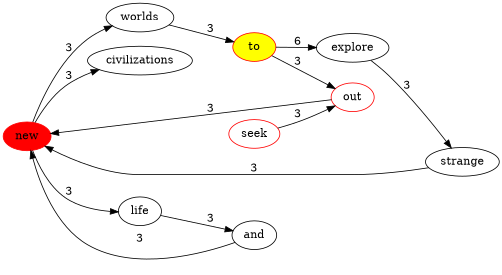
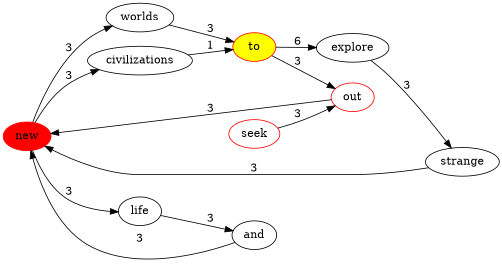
edge "civilizations" -> "to": added, label "1"
